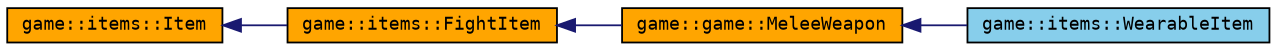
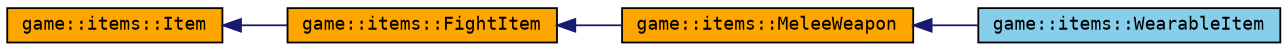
node "game::game::MeleeWeapon": label "game::game::MeleeWeapon" -> "game::items::MeleeWeapon"
